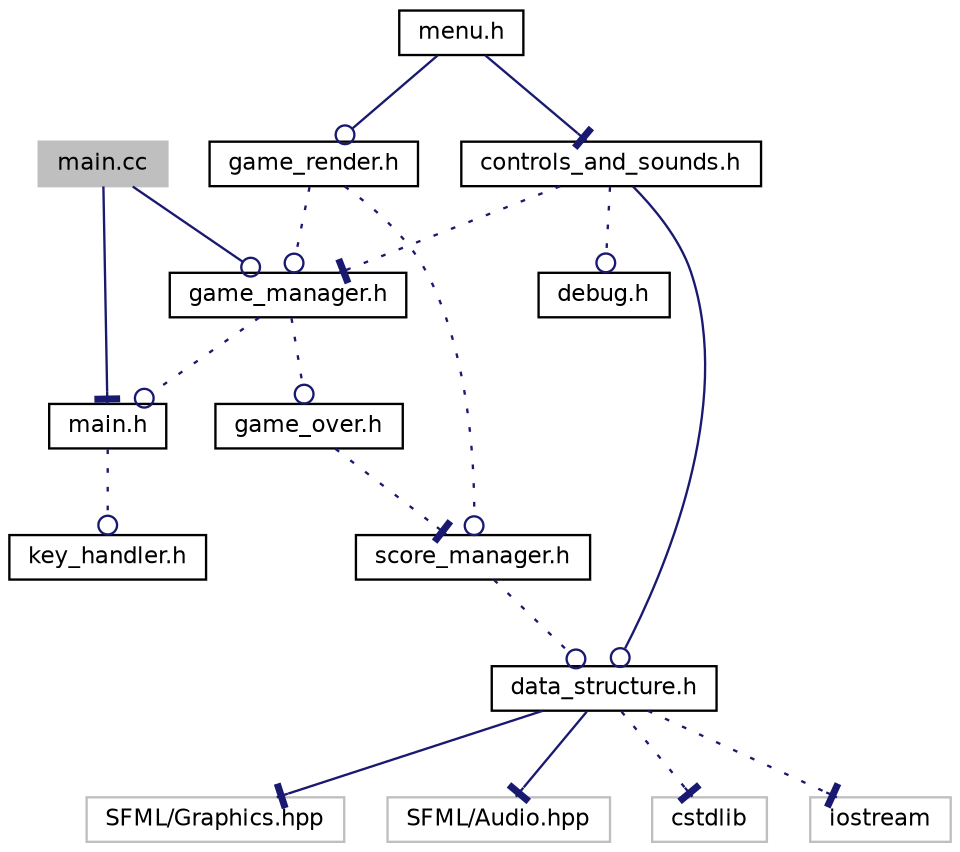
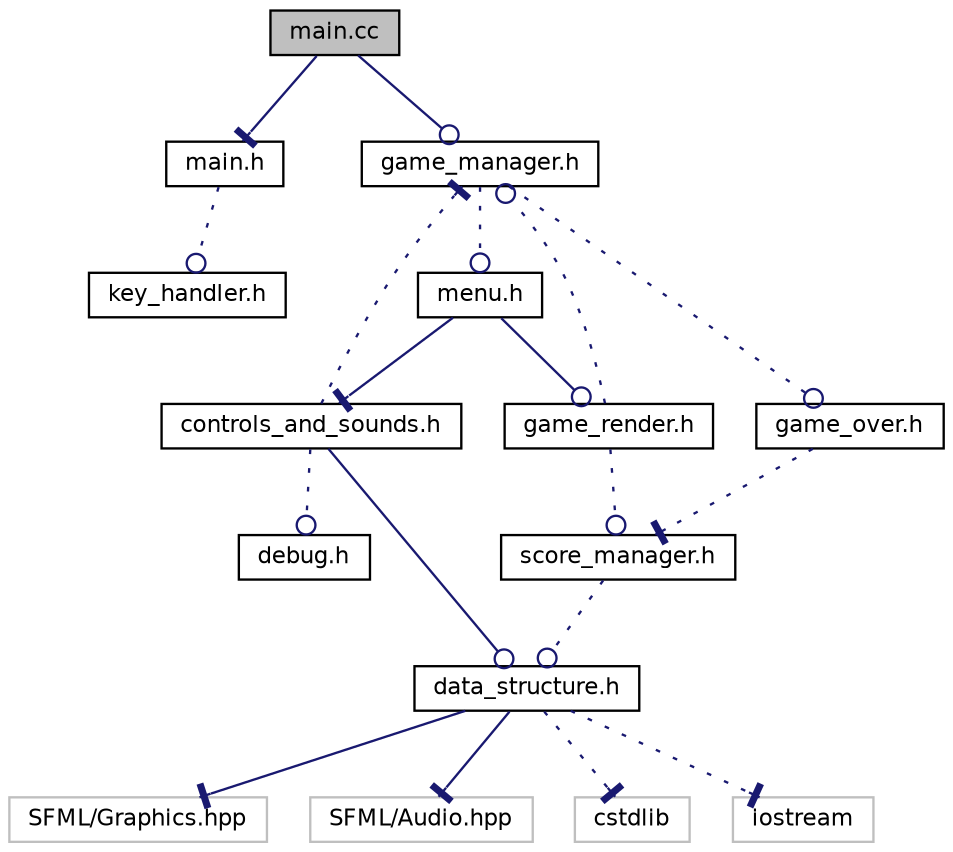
node "main.cc": color grey75 -> black
edge "game_manager.h" -> "main.h": now "game_manager.h" -> "menu.h"
